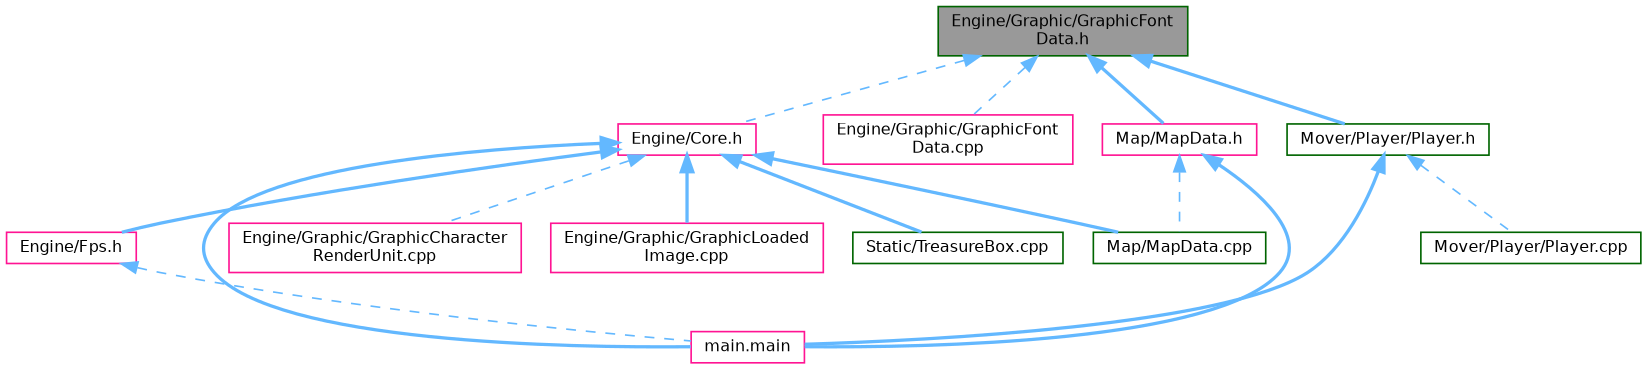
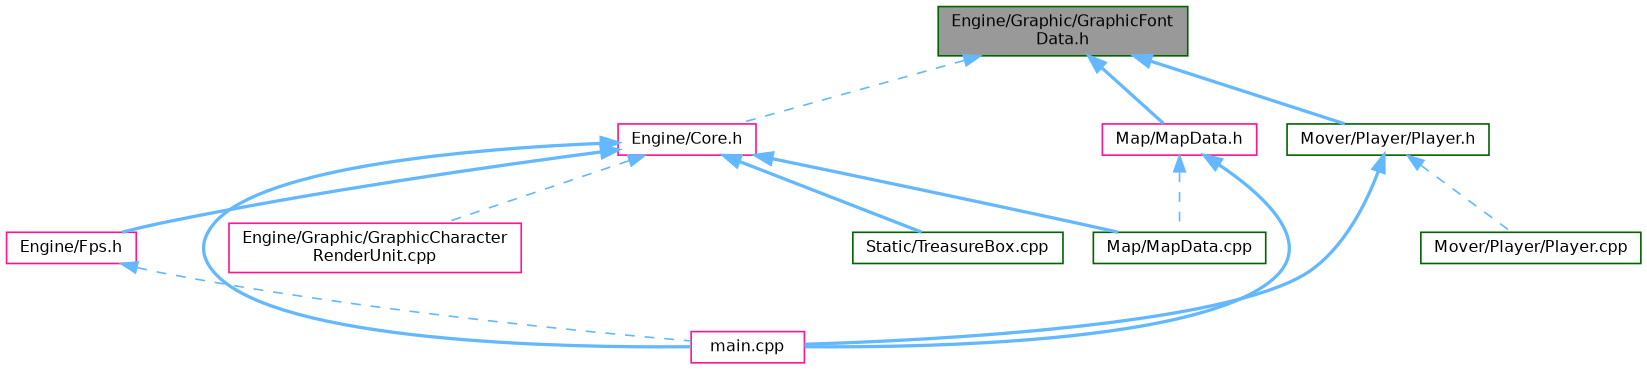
node "Engine/Graphic/GraphicFont Data.cpp": removed
node "Engine/Graphic/GraphicLoaded Image.cpp": removed
node "main.main": label "main.main" -> "main.cpp"
